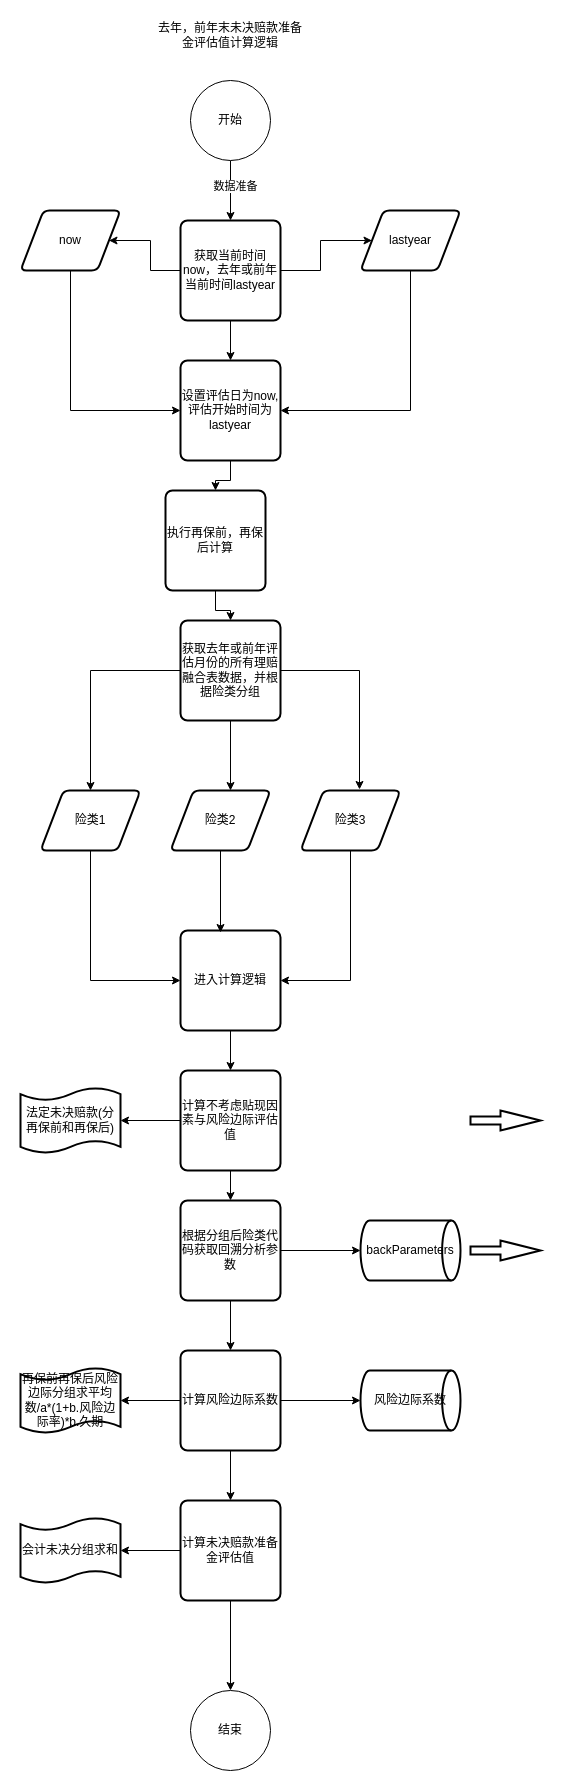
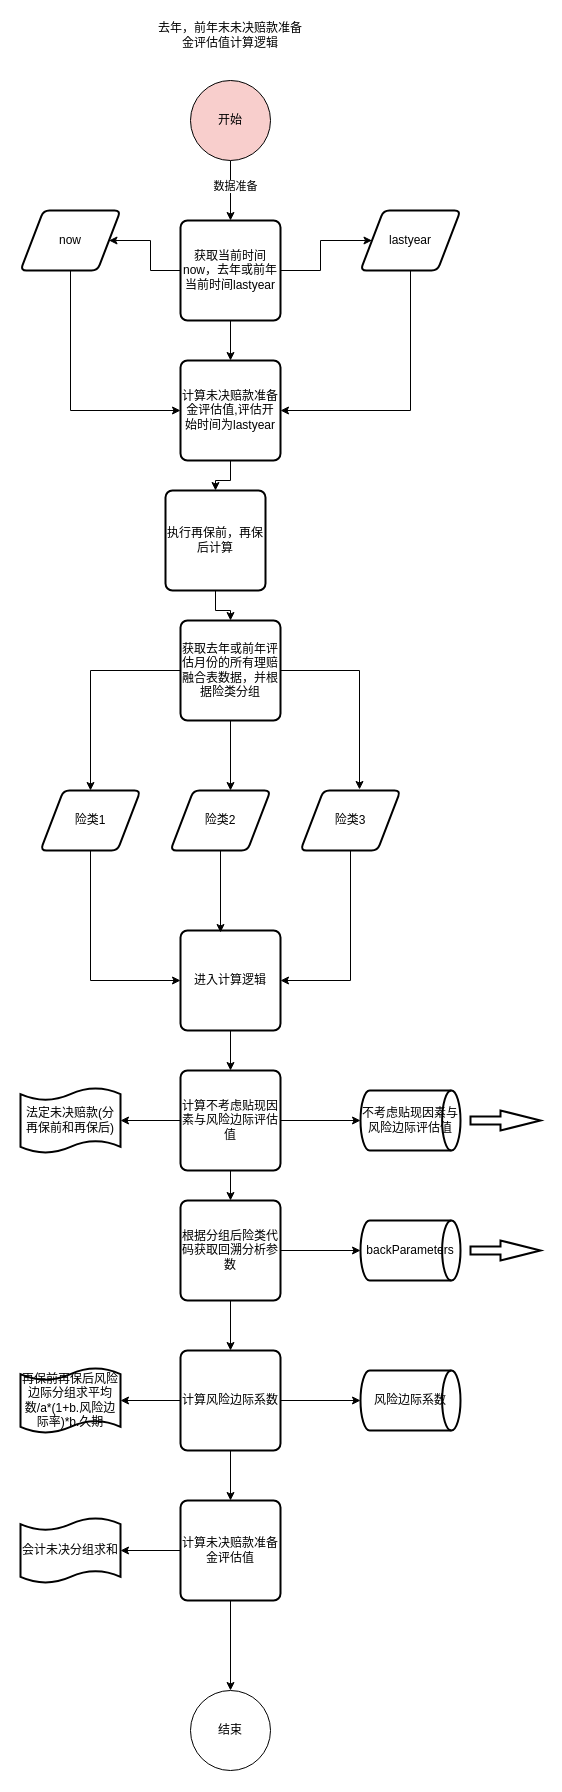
node "开始": fillcolor #ffffff -> #f8cecc
node "设置评估日为now,评估开始时间为lastyear": label "设置评估日为now,评估开始时间为lastyear" -> "计算未决赔款准备金评估值,评估开始时间为lastyear"
edge "计算不考虑贴现因素与风险边际评估值" -> "不考虑贴现因素与风险边际评估值": added
node "不考虑贴现因素与风险边际评估值": added
